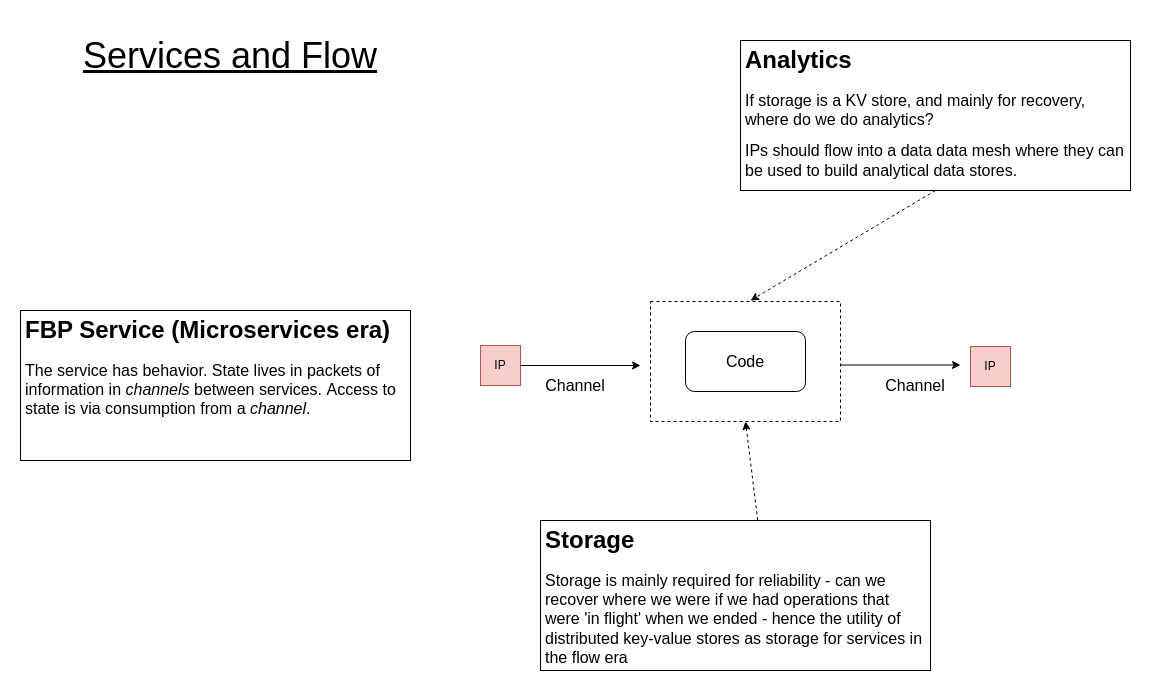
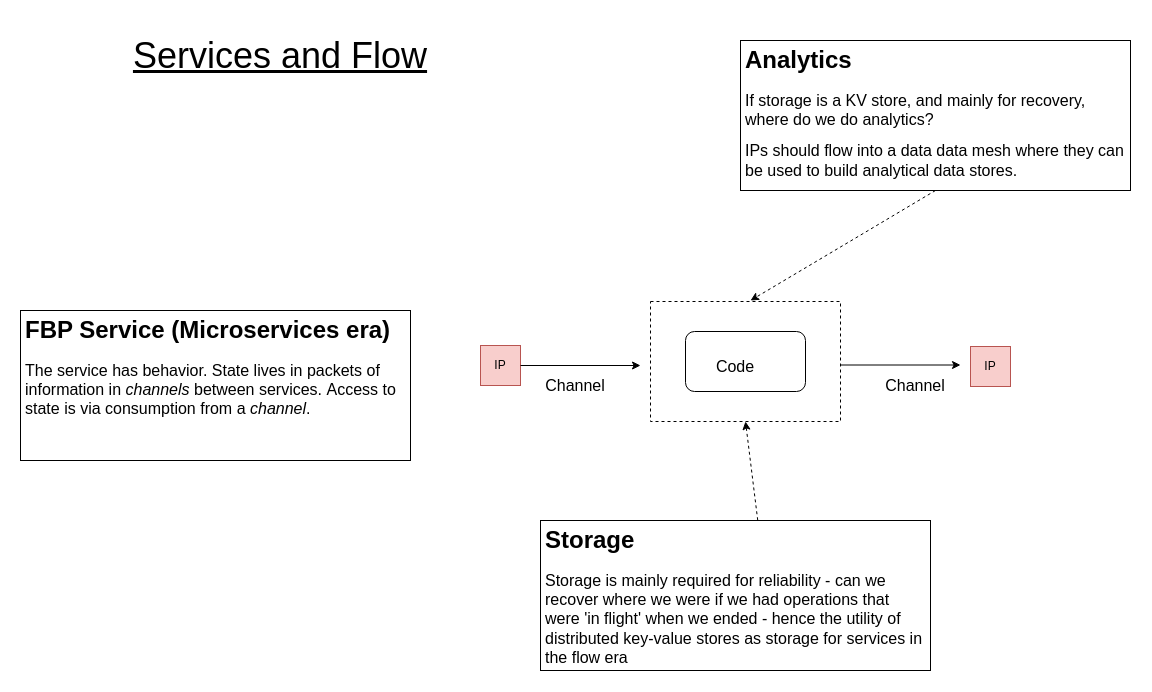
node "Services and Flow": moved (231, 56) -> (281, 56)
node "Code": moved (746, 362) -> (736, 367)
